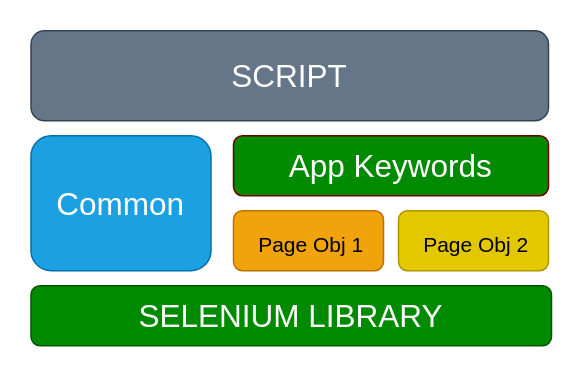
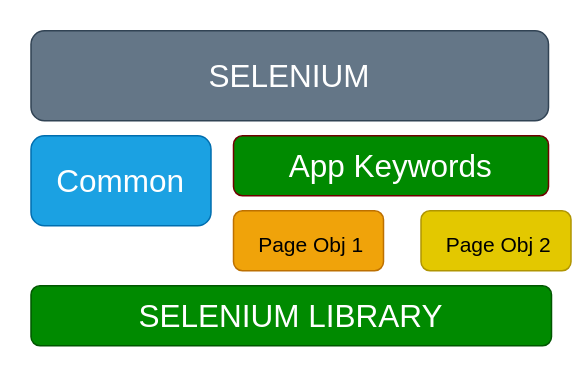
node "SCRIPT": label "SCRIPT" -> "SELENIUM"
node "Common": size 180x135 -> 180x90
node "Page Obj 2": moved (473, 241) -> (496, 241)
